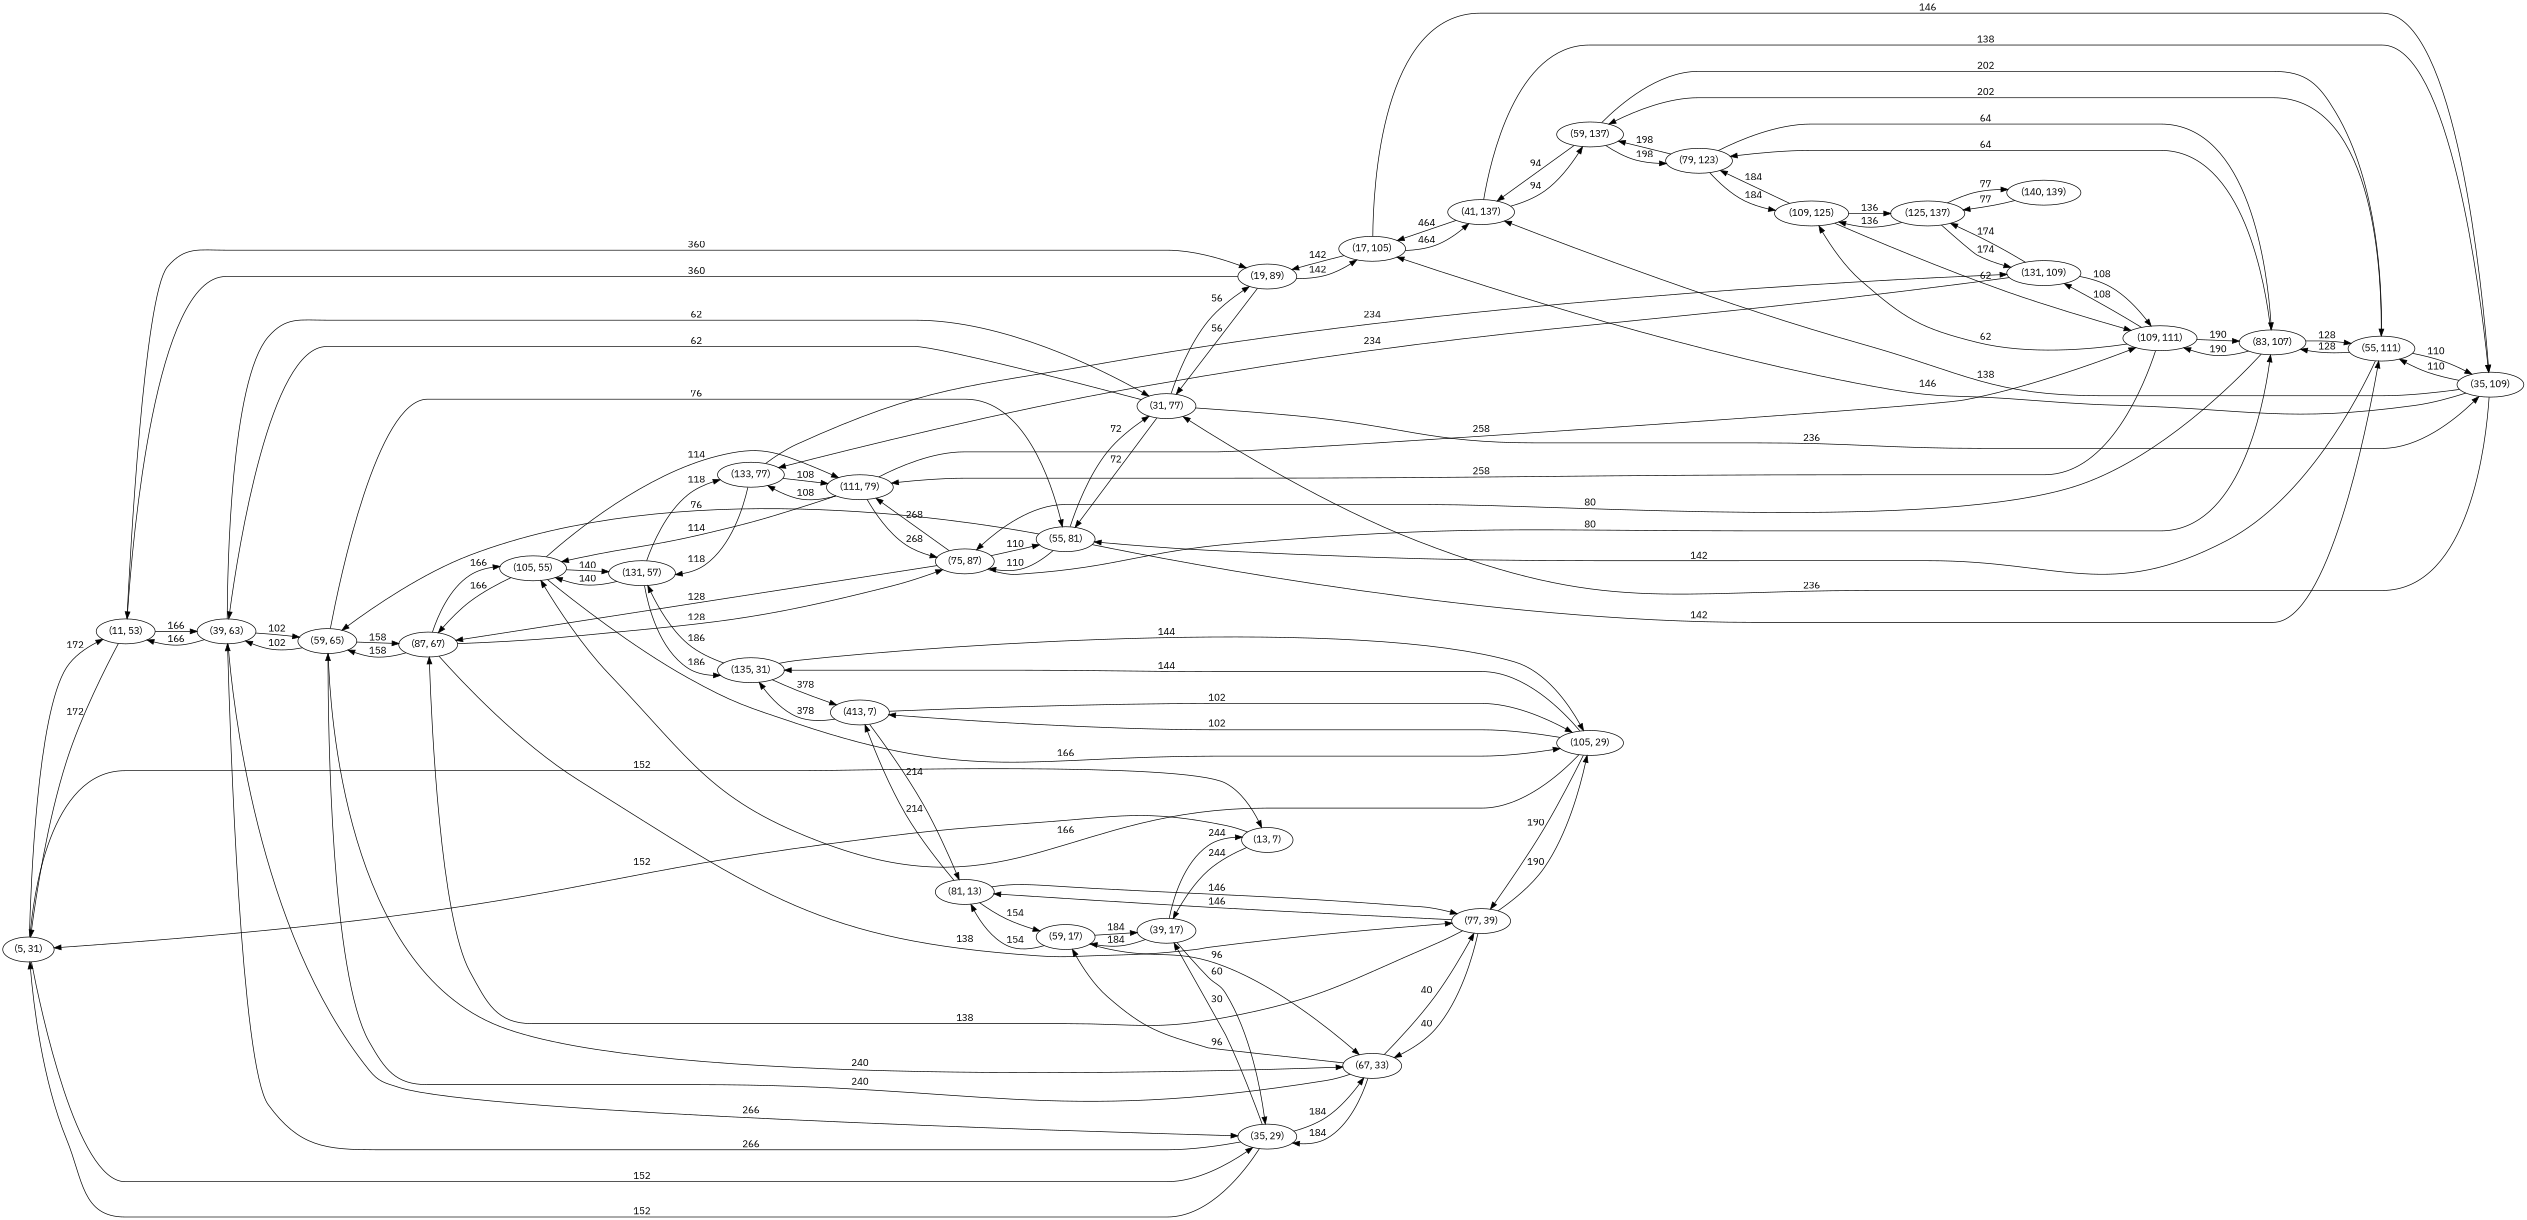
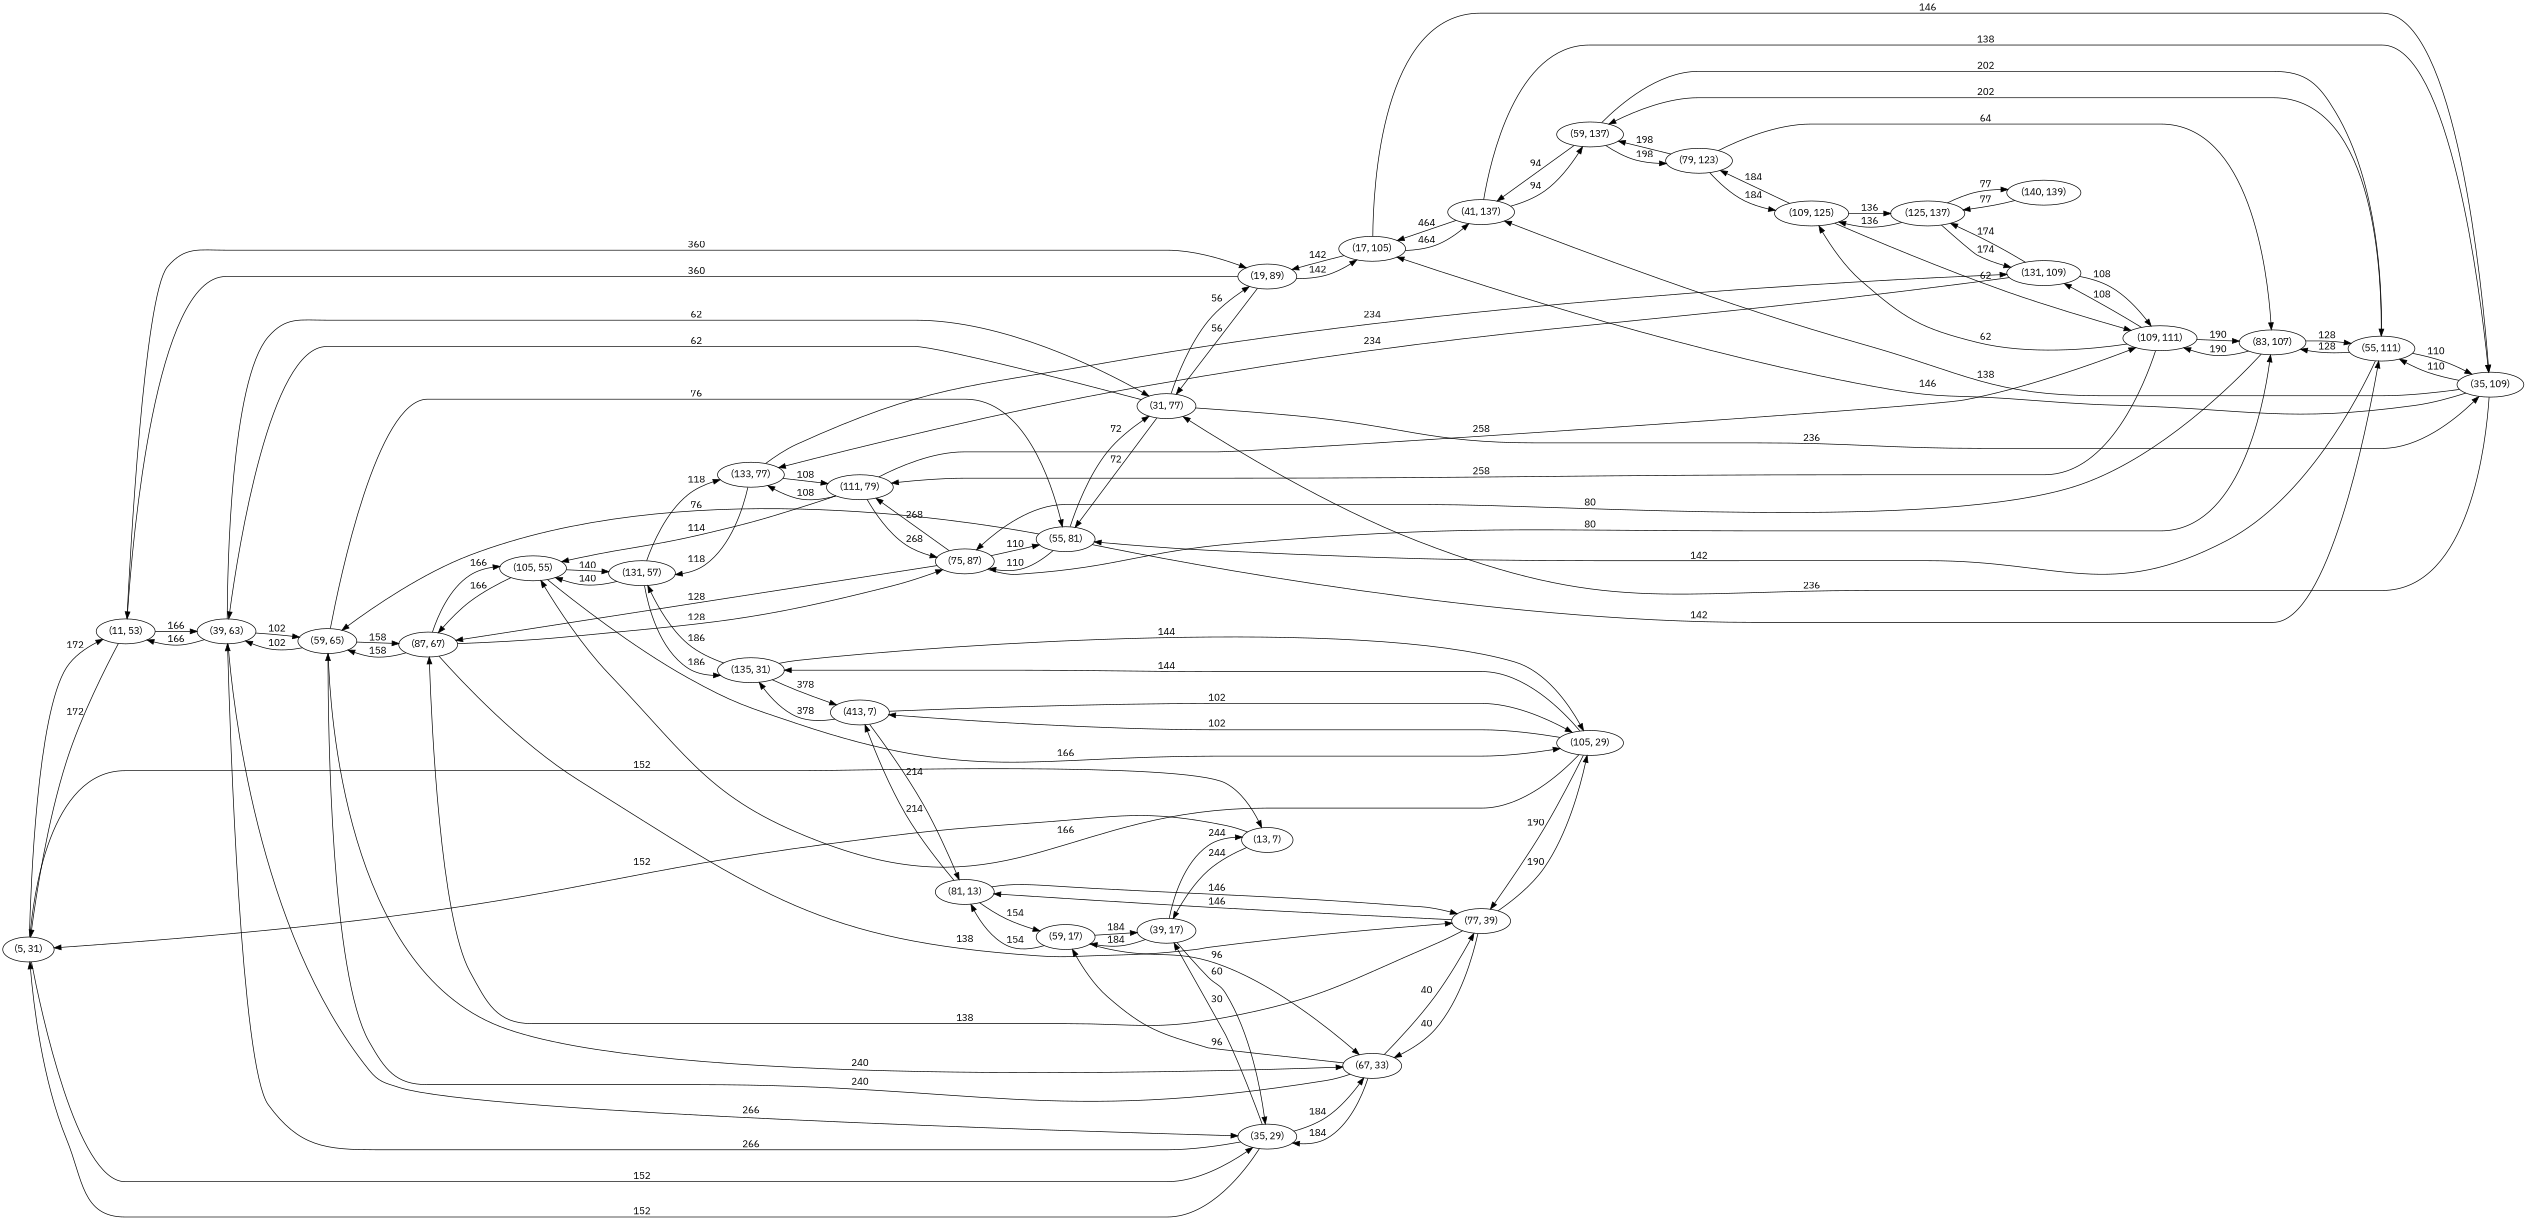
edge "(83, 107)" -> "(79, 123)": removed, label "64"
edge "(105, 55)" -> "(111, 79)": removed, label "114"
